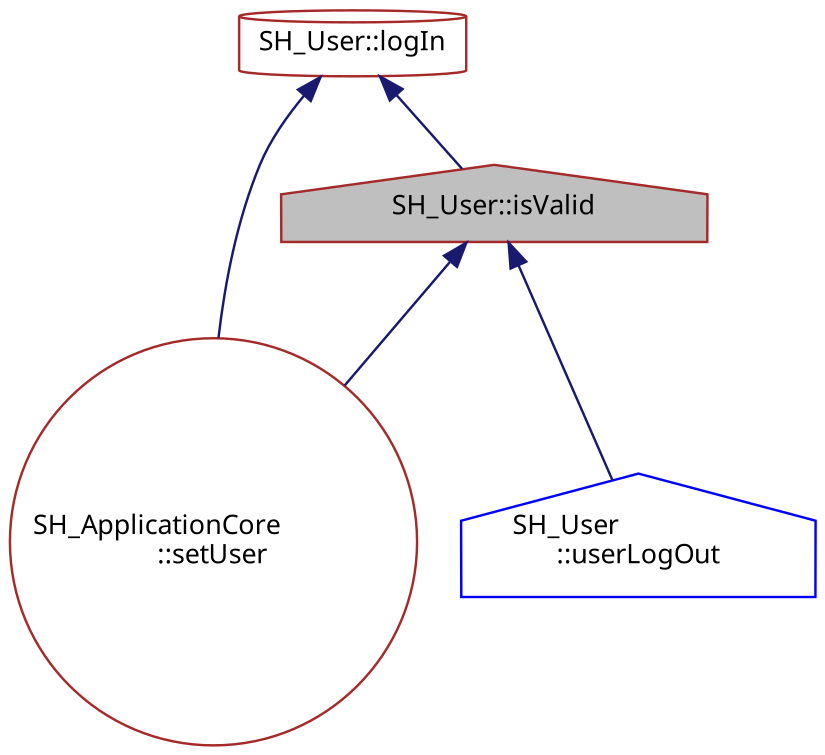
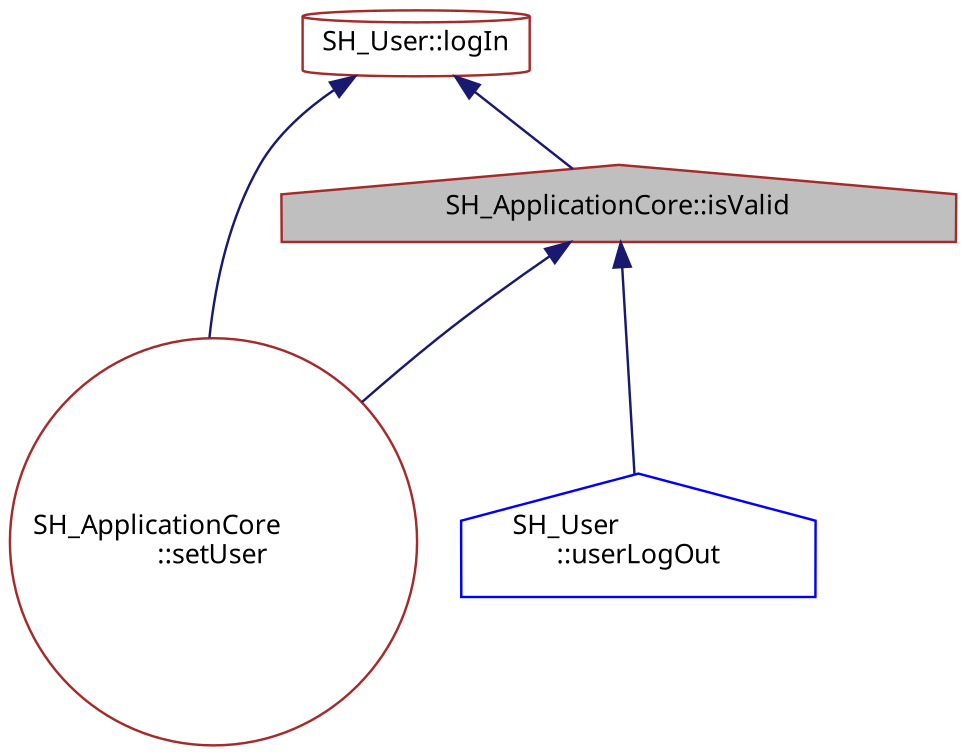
node "SH_User::isValid": label "SH_User::isValid" -> "SH_ApplicationCore::isValid"
